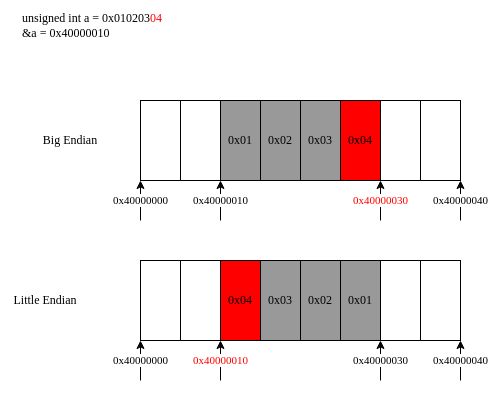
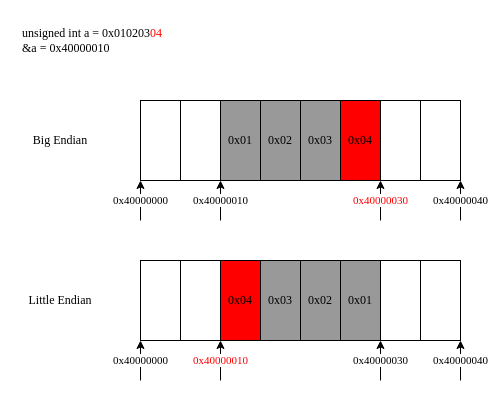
node "unsigned int a = 0x01020304 &a = 0x40000010": moved (121, 26) -> (121, 41)
node "Big Endian": moved (71, 141) -> (61, 141)
node "Little Endian": moved (46, 301) -> (61, 301)
